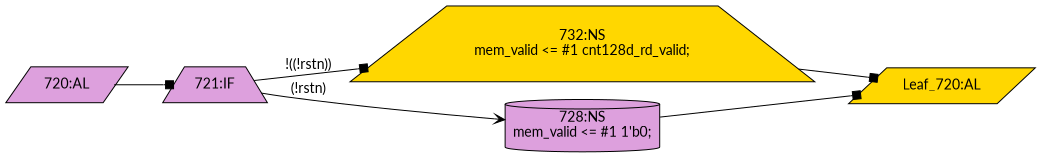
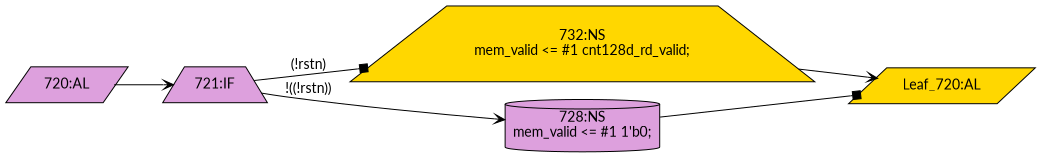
edge "721:IF" -> "732:NS mem_valid <= #1 cnt128d_rd_valid;": label "!((!rstn))" -> "(!rstn)"
edge "732:NS mem_valid <= #1 cnt128d_rd_valid;" -> "Leaf_720:AL": arrowhead box -> vee
edge "720:AL" -> "721:IF": arrowhead box -> vee
edge "721:IF" -> "728:NS mem_valid <= #1 1'b0;": label "(!rstn)" -> "!((!rstn))"
